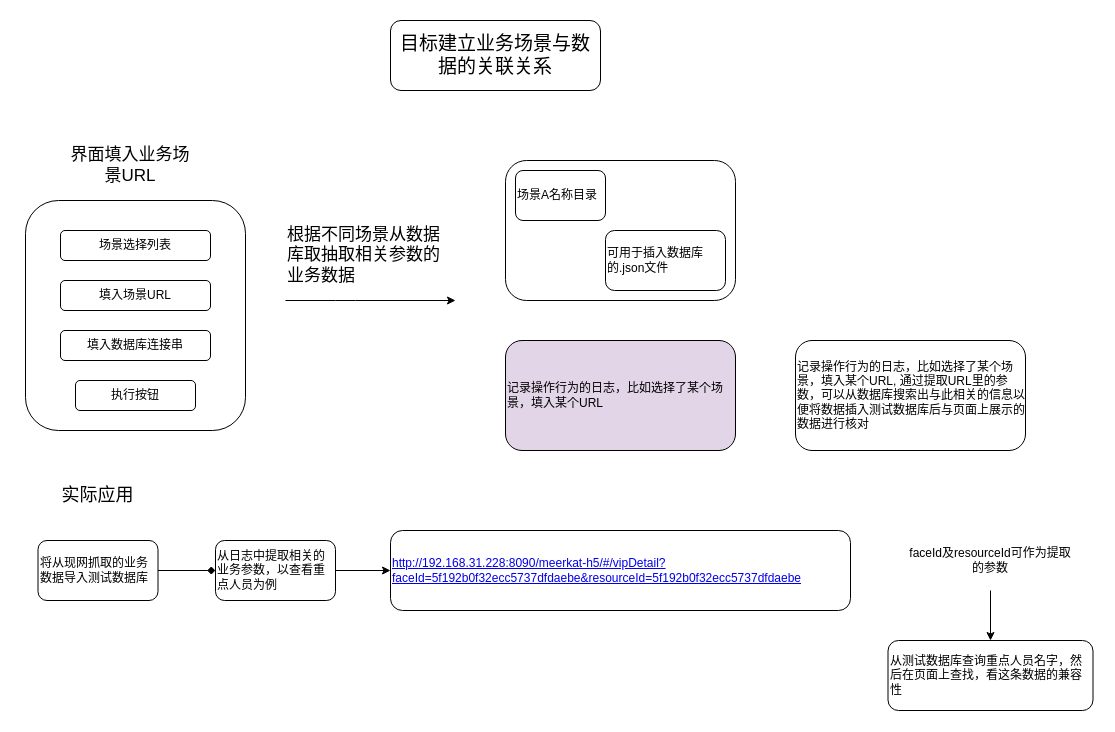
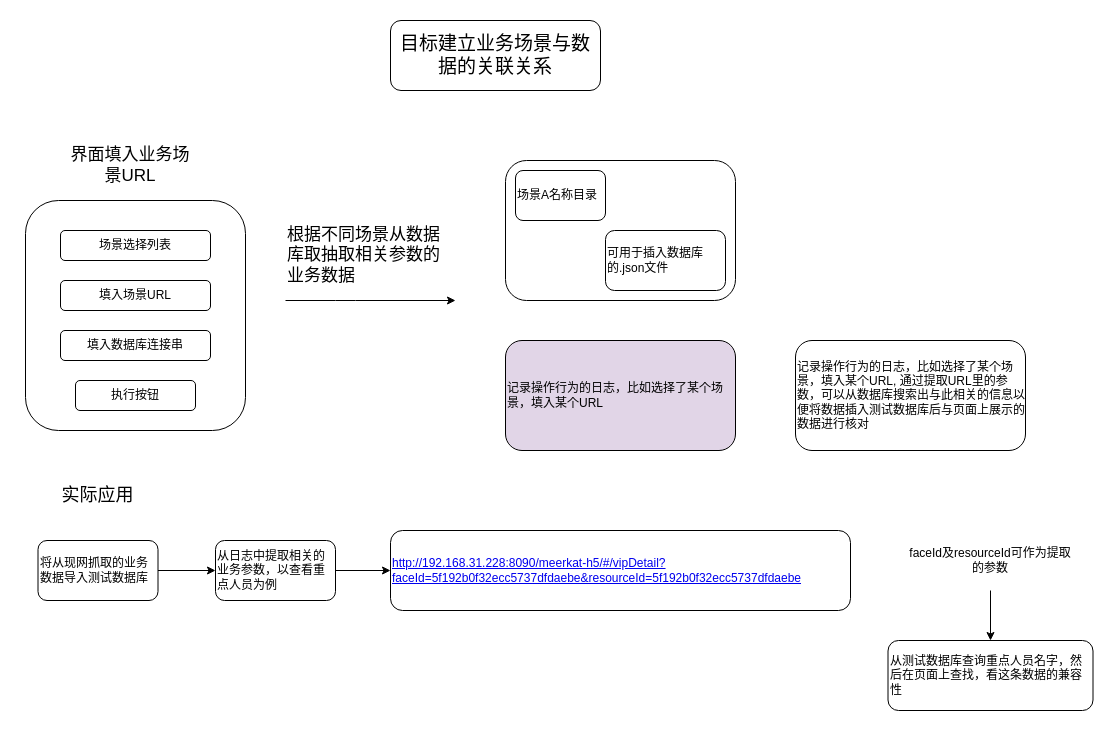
edge "将从现网抓取的业务数据导入测试数据库" -> "从日志中提取相关的业务参数，以查看重点人员为例": arrowhead diamond -> classic
